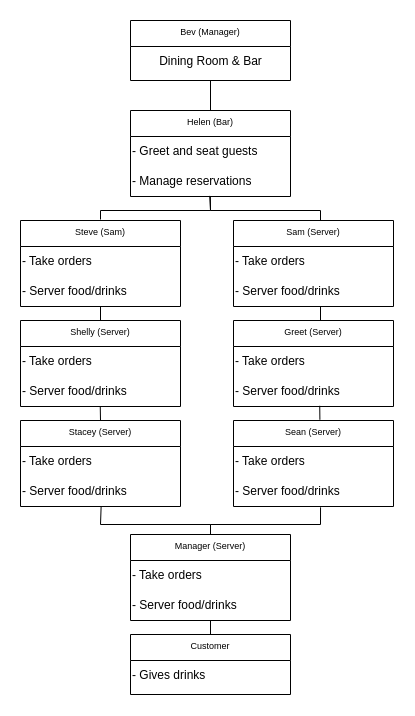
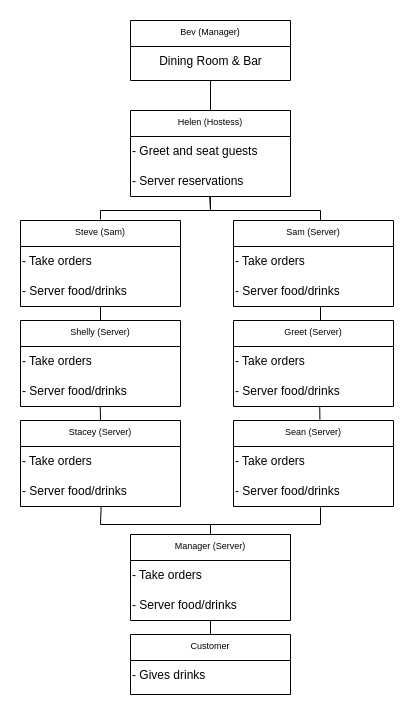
node "Helen (Bar)": label "Helen (Bar)" -> "Helen (Hostess)"
node "- Manage reservations": label "- Manage reservations" -> "- Server reservations"
